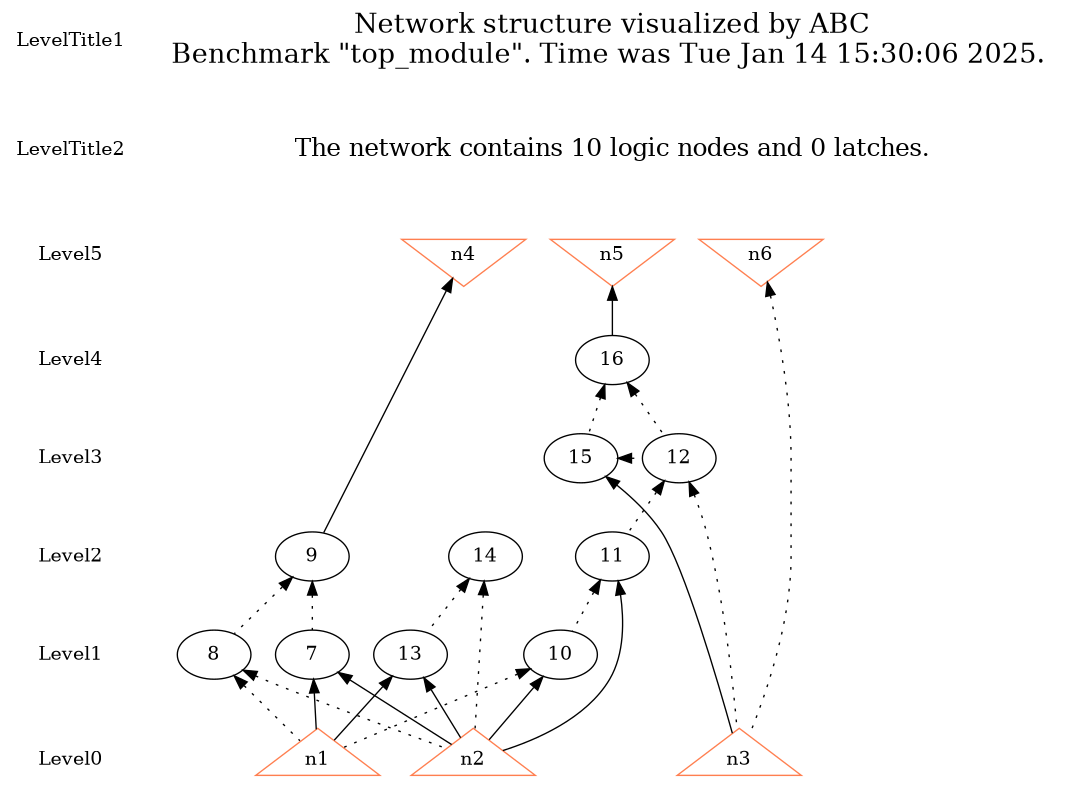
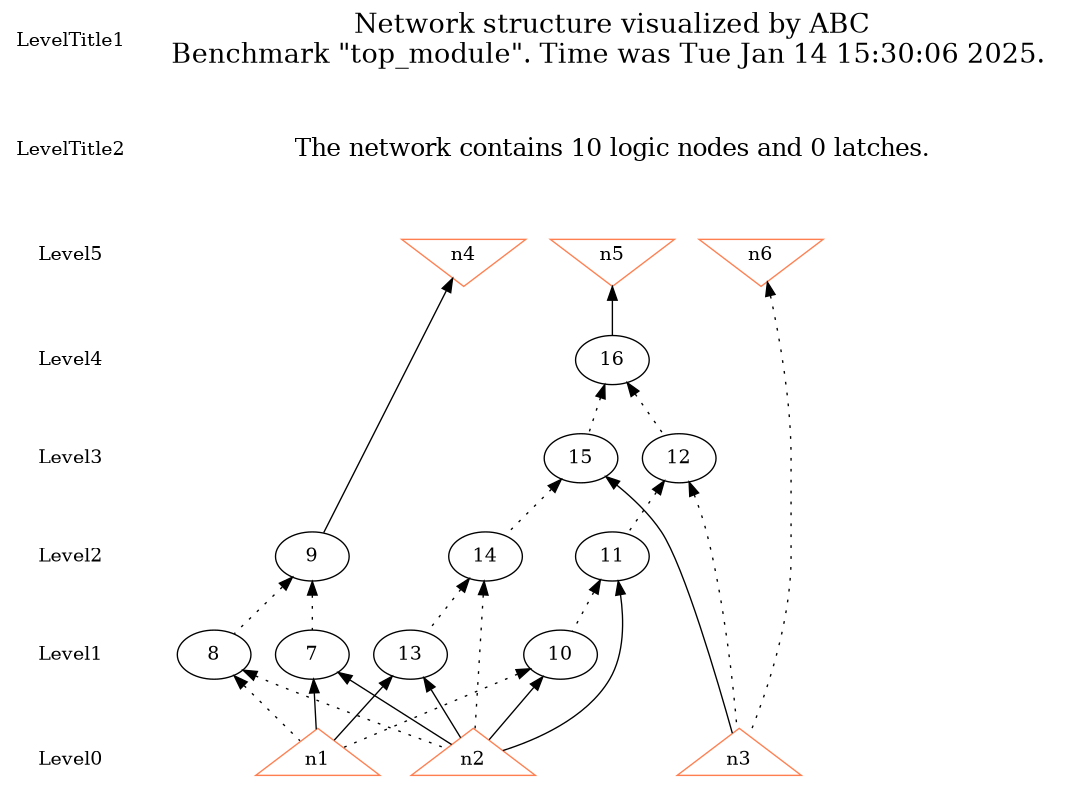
edge "12" -> "15": now "14" -> "15"
